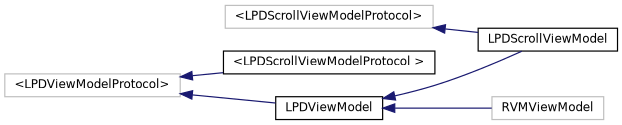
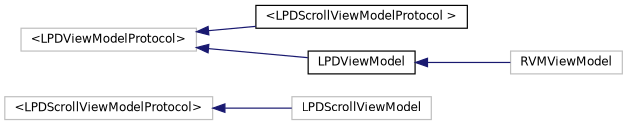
node "LPDScrollViewModel": color black -> grey75
edge "LPDScrollViewModel" -> "LPDViewModel": removed
